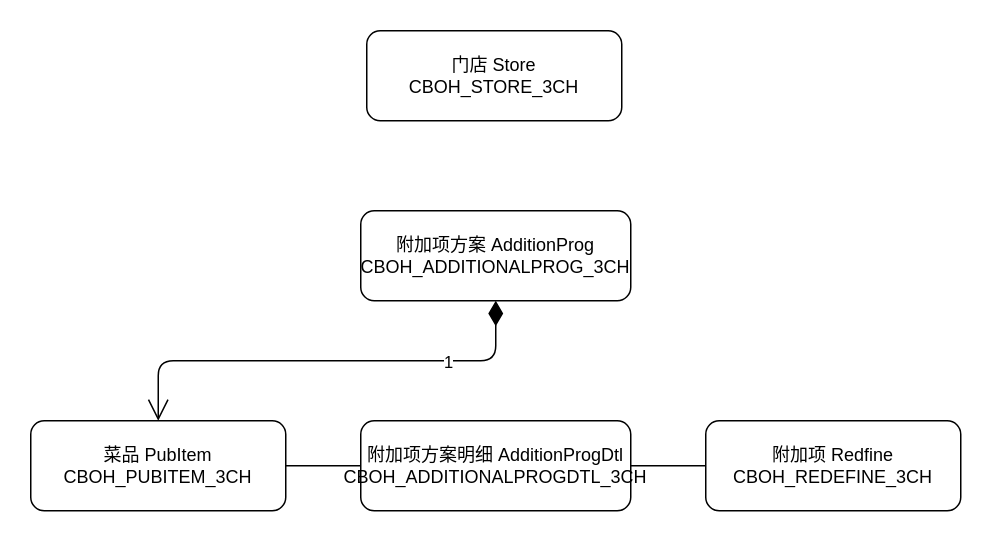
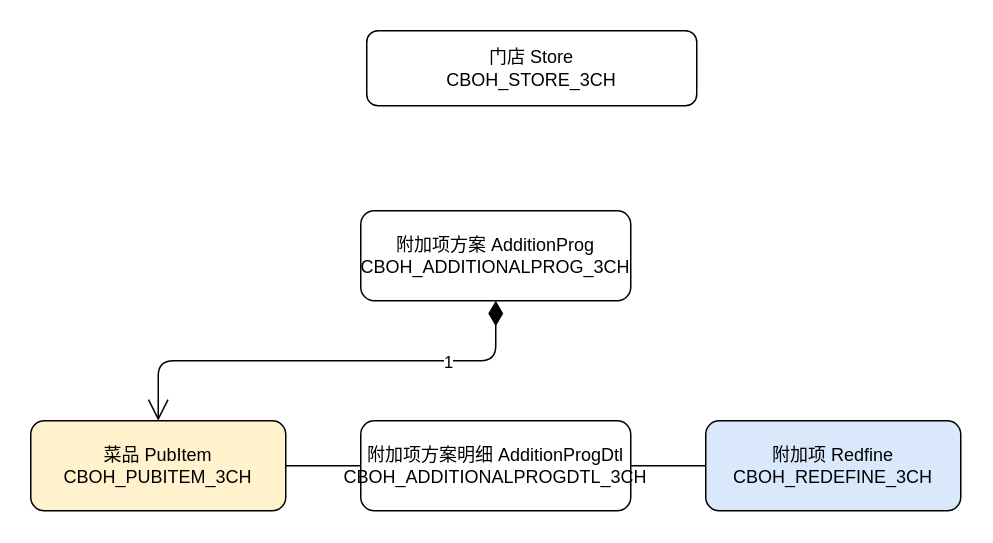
node "门店 Store CBOH_STORE_3CH": size 255x90 -> 330x75
node "菜品 PubItem CBOH_PUBITEM_3CH": fillcolor #ffffff -> #fff2cc
node "附加项 Redfine CBOH_REDEFINE_3CH": fillcolor #ffffff -> #dae8fc
